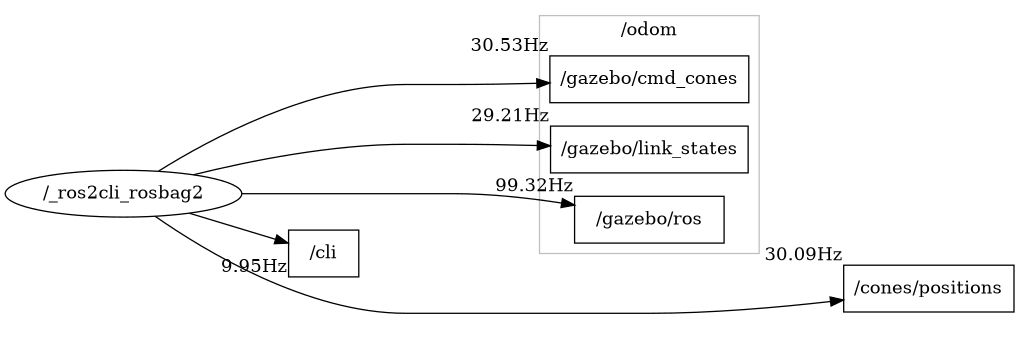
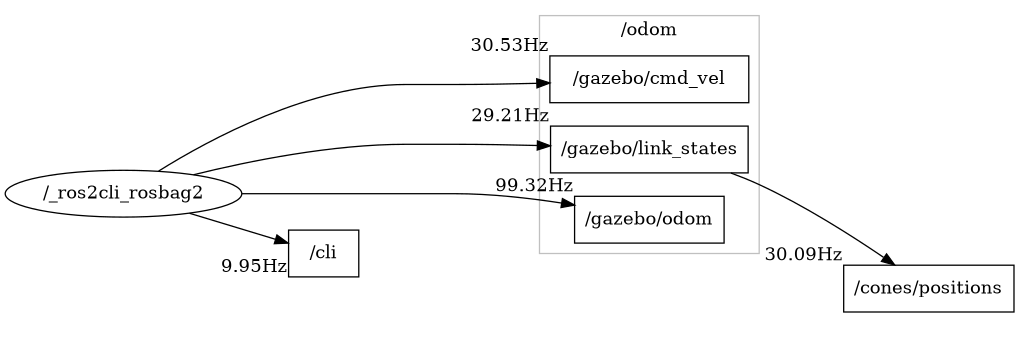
node "/gazebo/cmd_cones 30.53Hz": label "/gazebo/cmd_cones 30.53Hz" -> "/gazebo/cmd_vel 30.53Hz"
node "/gazebo/ros 99.32Hz": label "/gazebo/ros 99.32Hz" -> "/gazebo/odom 99.32Hz"
edge "/_ros2cli_rosbag2" -> "/cones/positions 30.09Hz": now "/gazebo/link_states 29.21Hz" -> "/cones/positions 30.09Hz"
